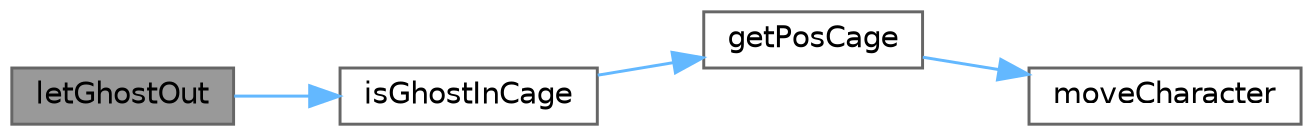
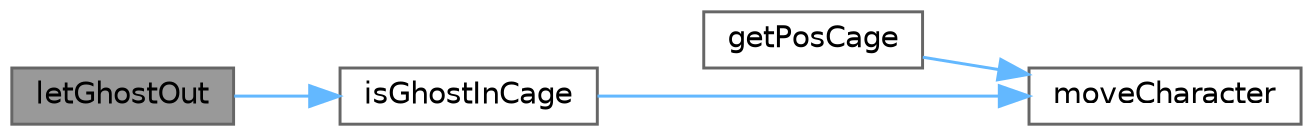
edge "isGhostInCage" -> "getPosCage": now "isGhostInCage" -> "moveCharacter"
